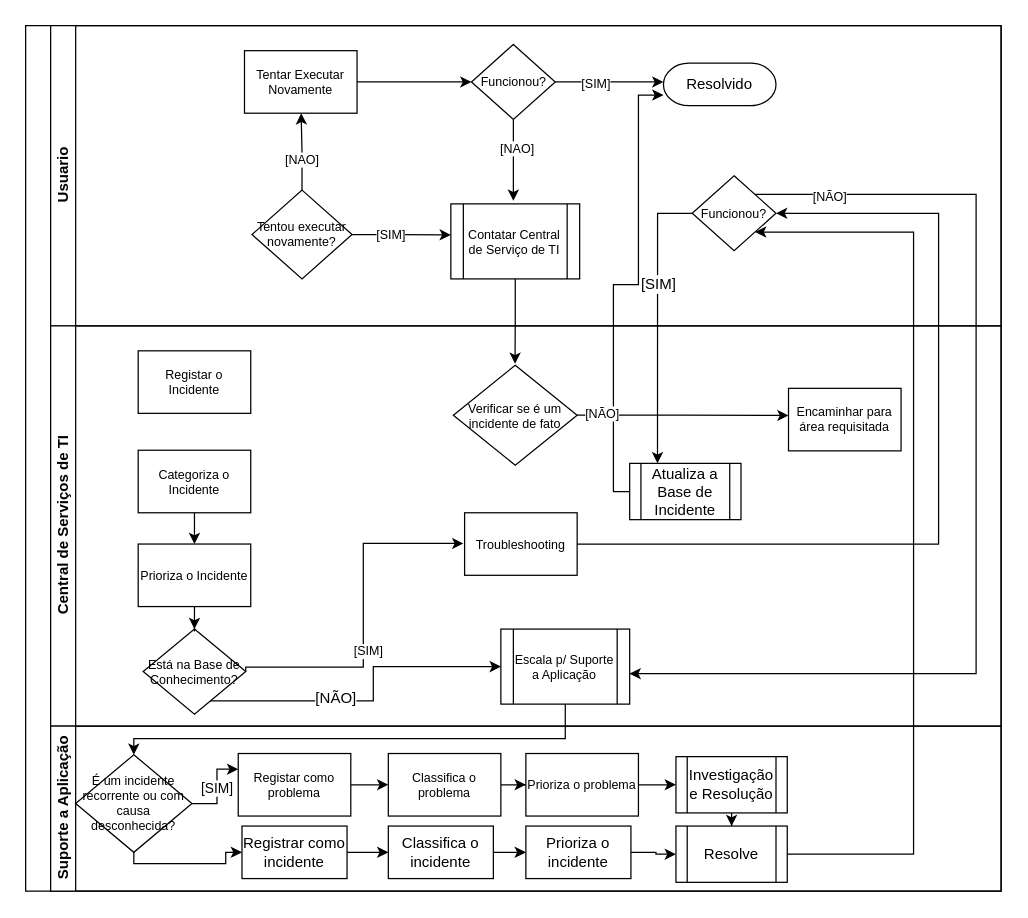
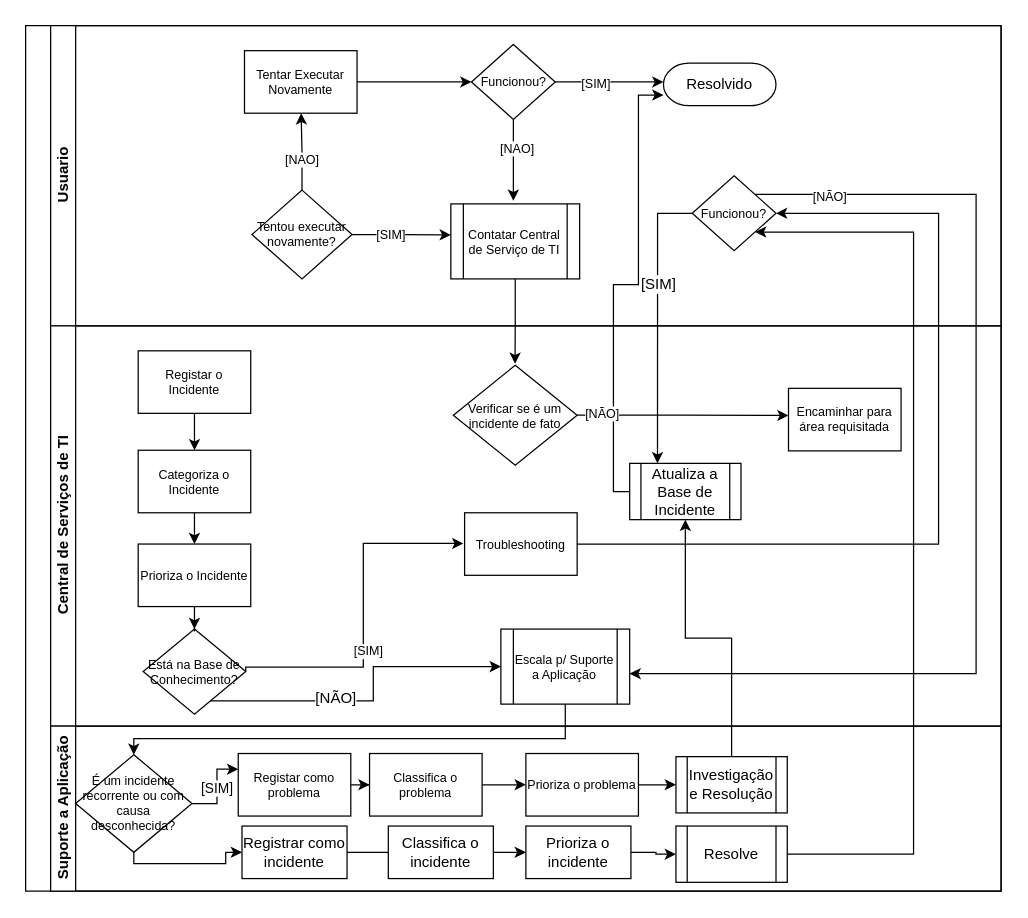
edge "Registar o Incidente" -> "Categoriza o Incidente": added
node "Classifica o problema": moved (444, 784) -> (426, 784)
edge "Investigação e Resolução" -> "Resolve": now "Investigação e Resolução" -> "Atualiza a Base de Incidente"
edge "Registrar como incidente" -> "Classifica o incidente": arrowhead classic -> none
